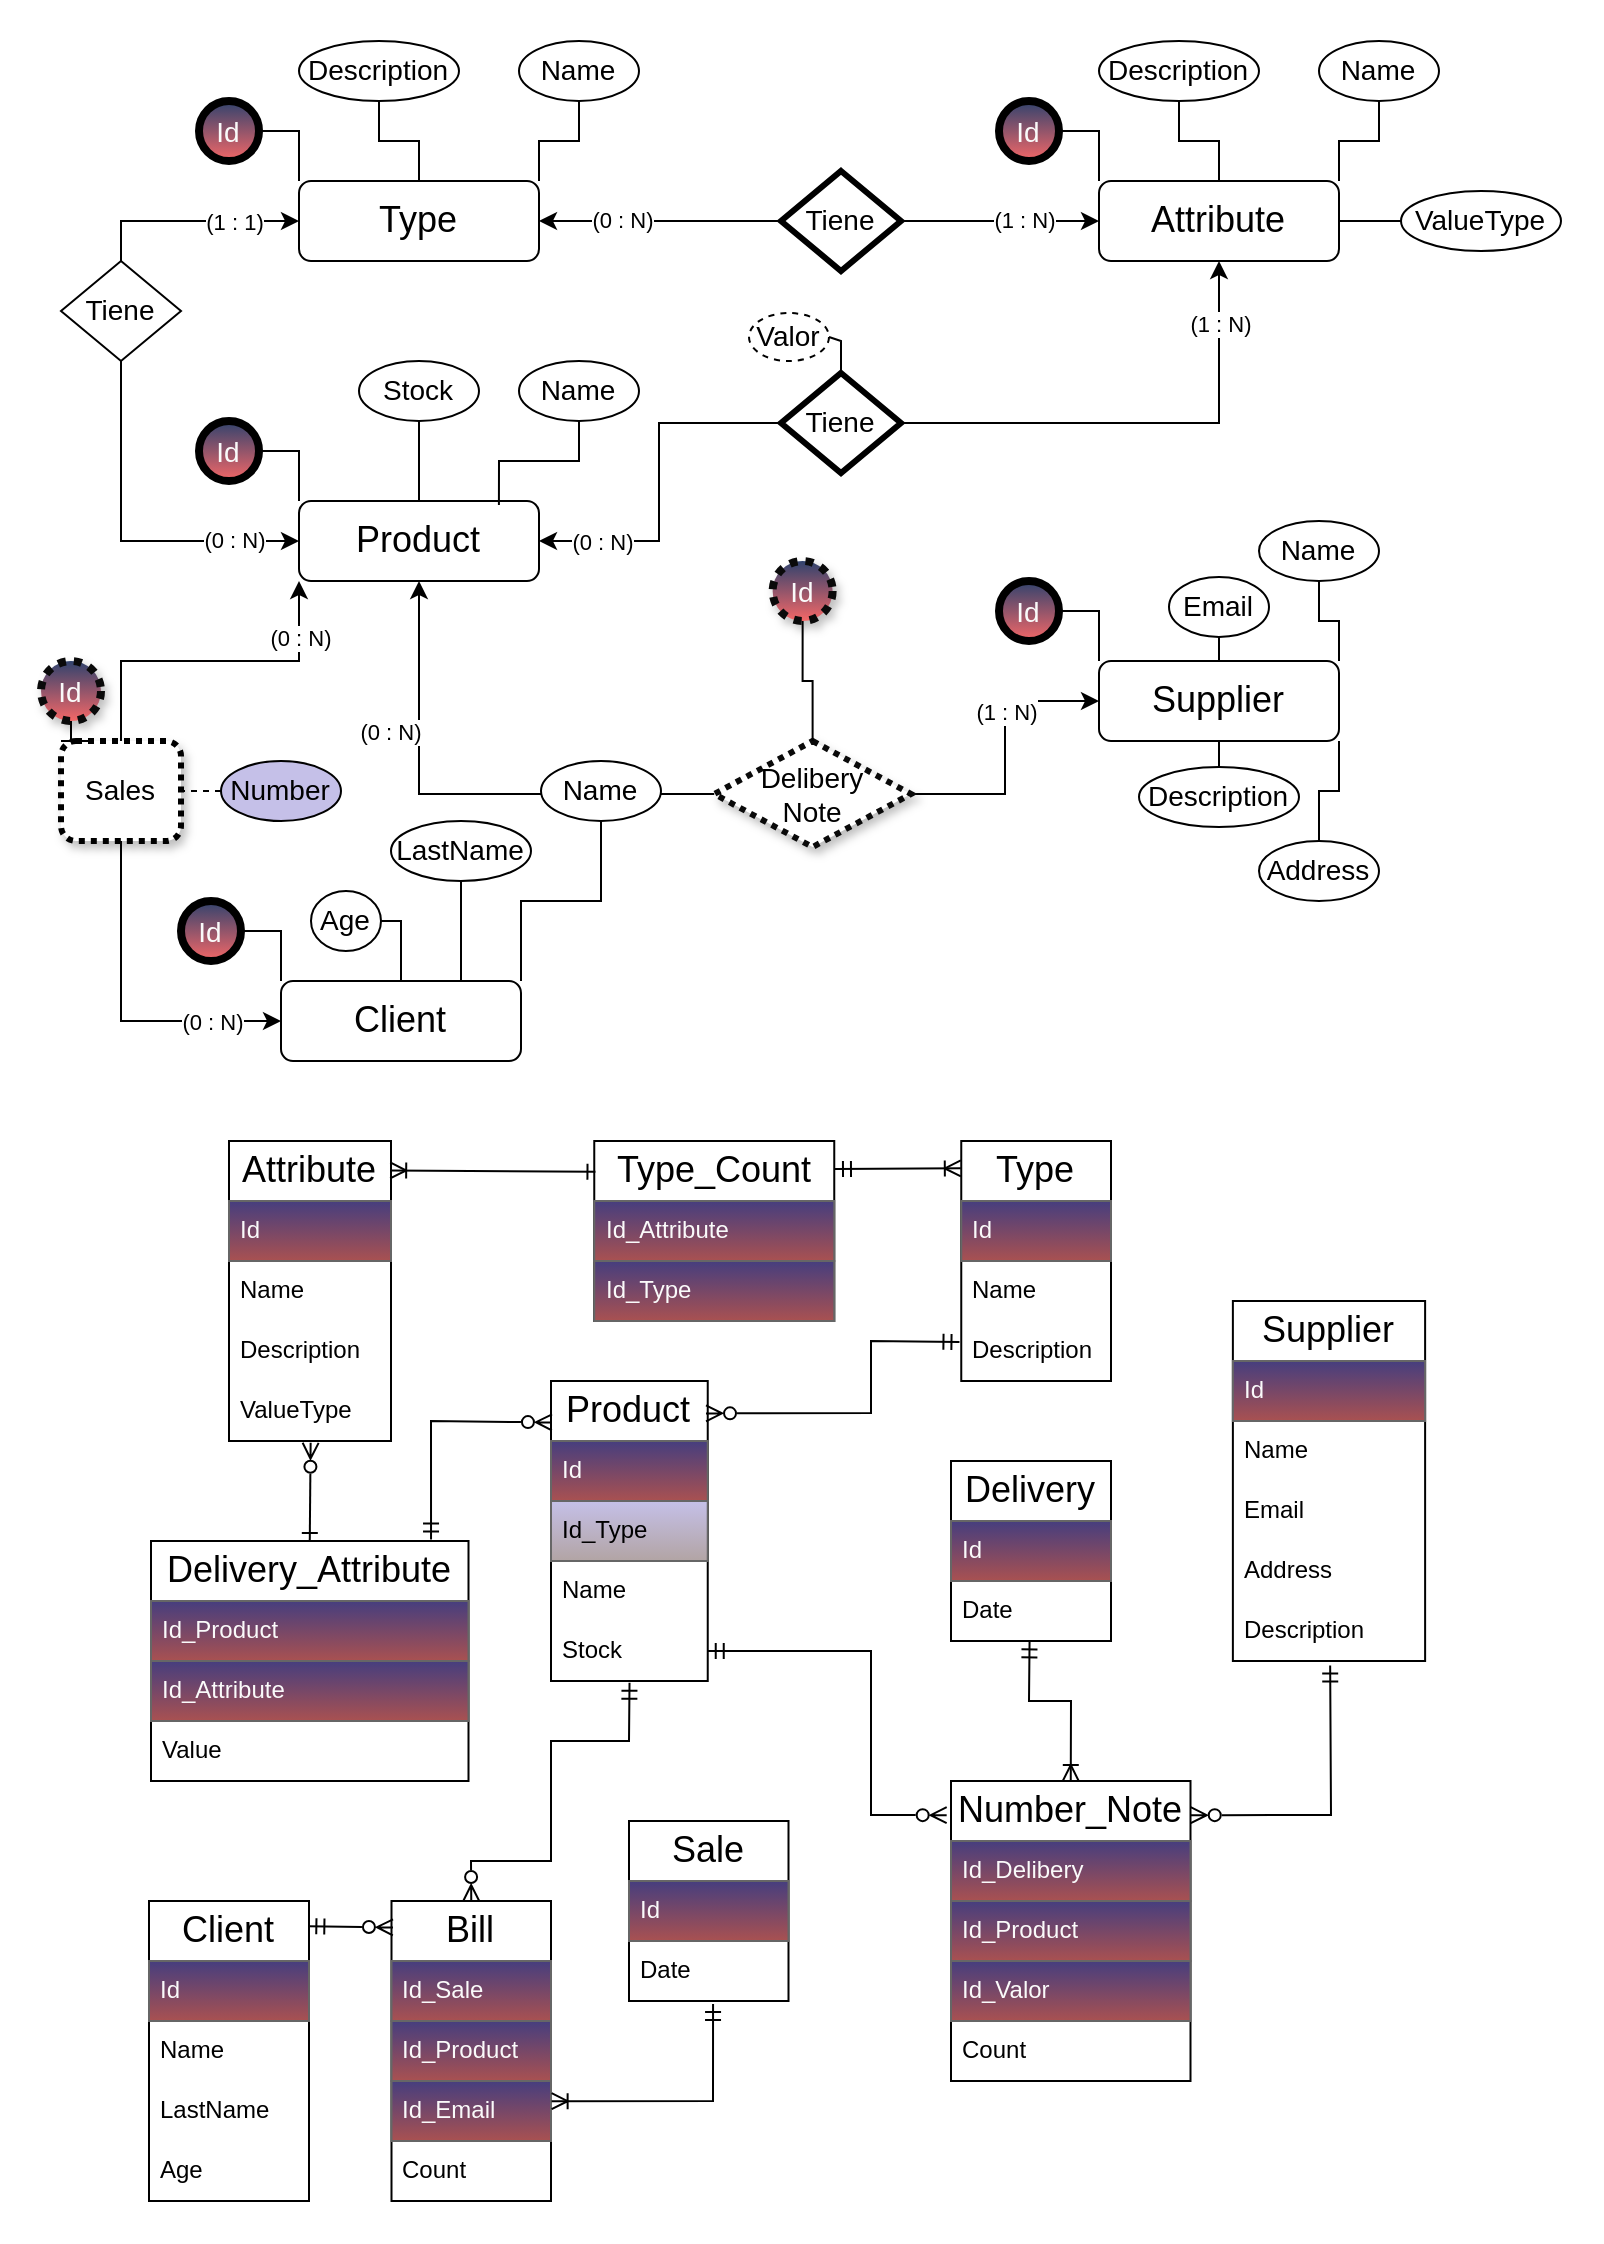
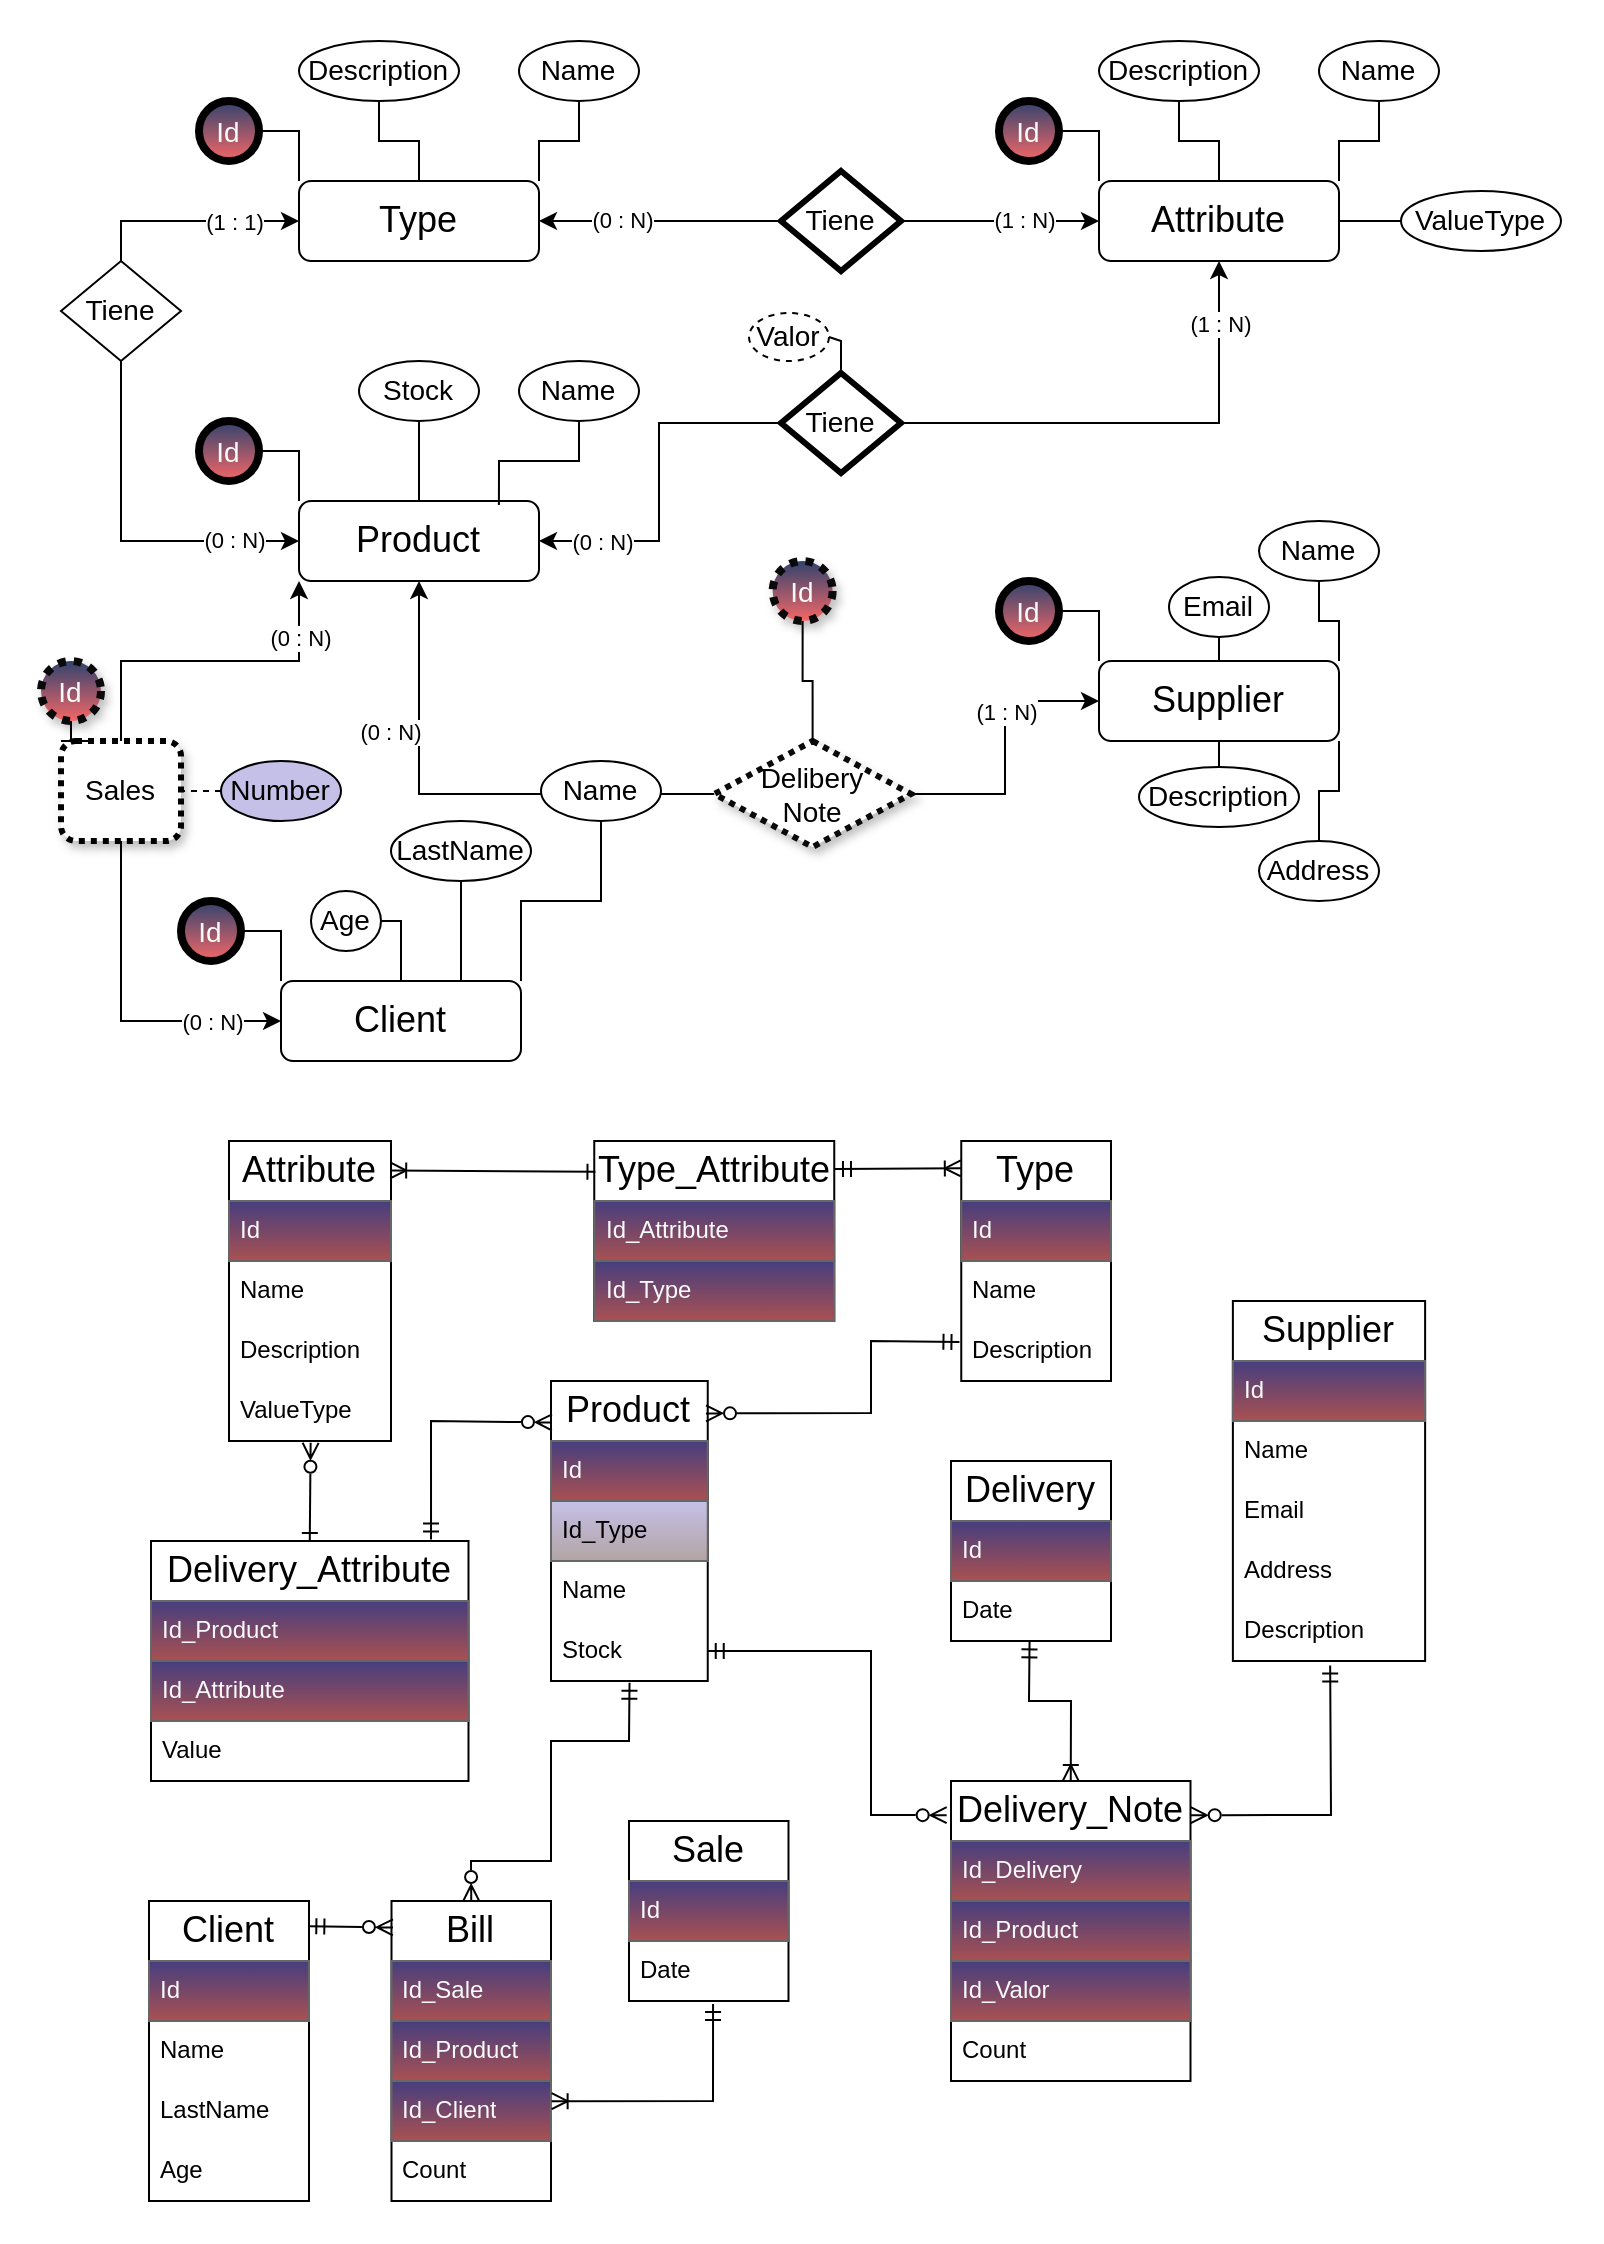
node "Type_Count": label "Type_Count" -> "Type_Attribute"
node "Number_Note": label "Number_Note" -> "Delivery_Note"
node "Id_Delibery": label "Id_Delibery" -> "Id_Delivery"
node "Id_Email": label "Id_Email" -> "Id_Client"
